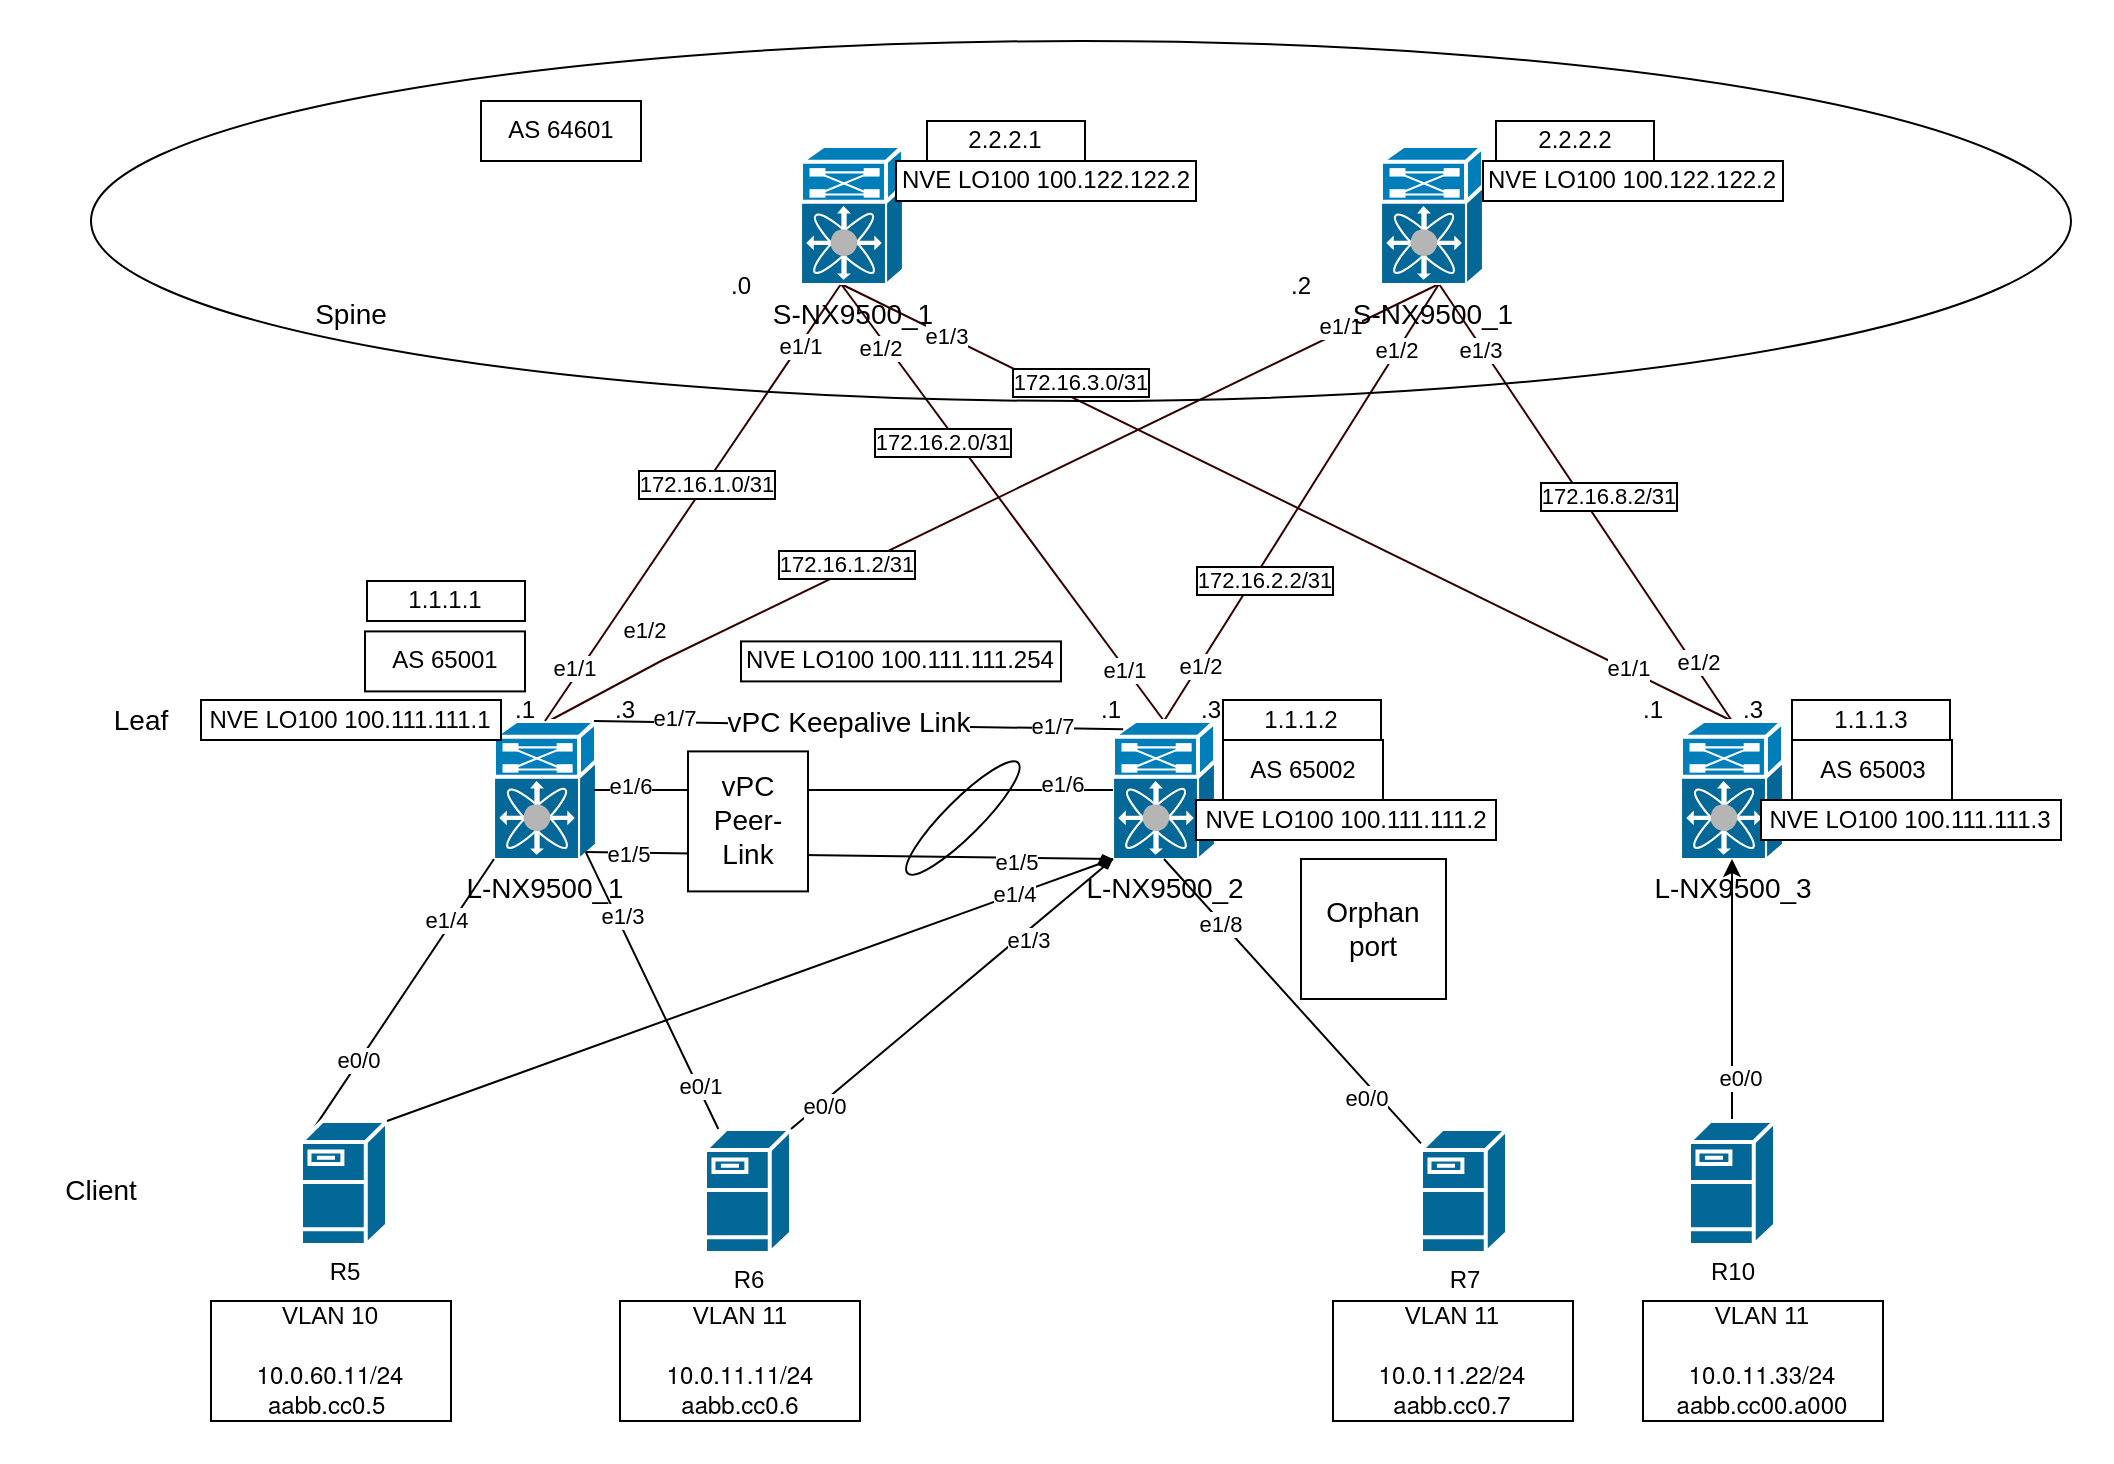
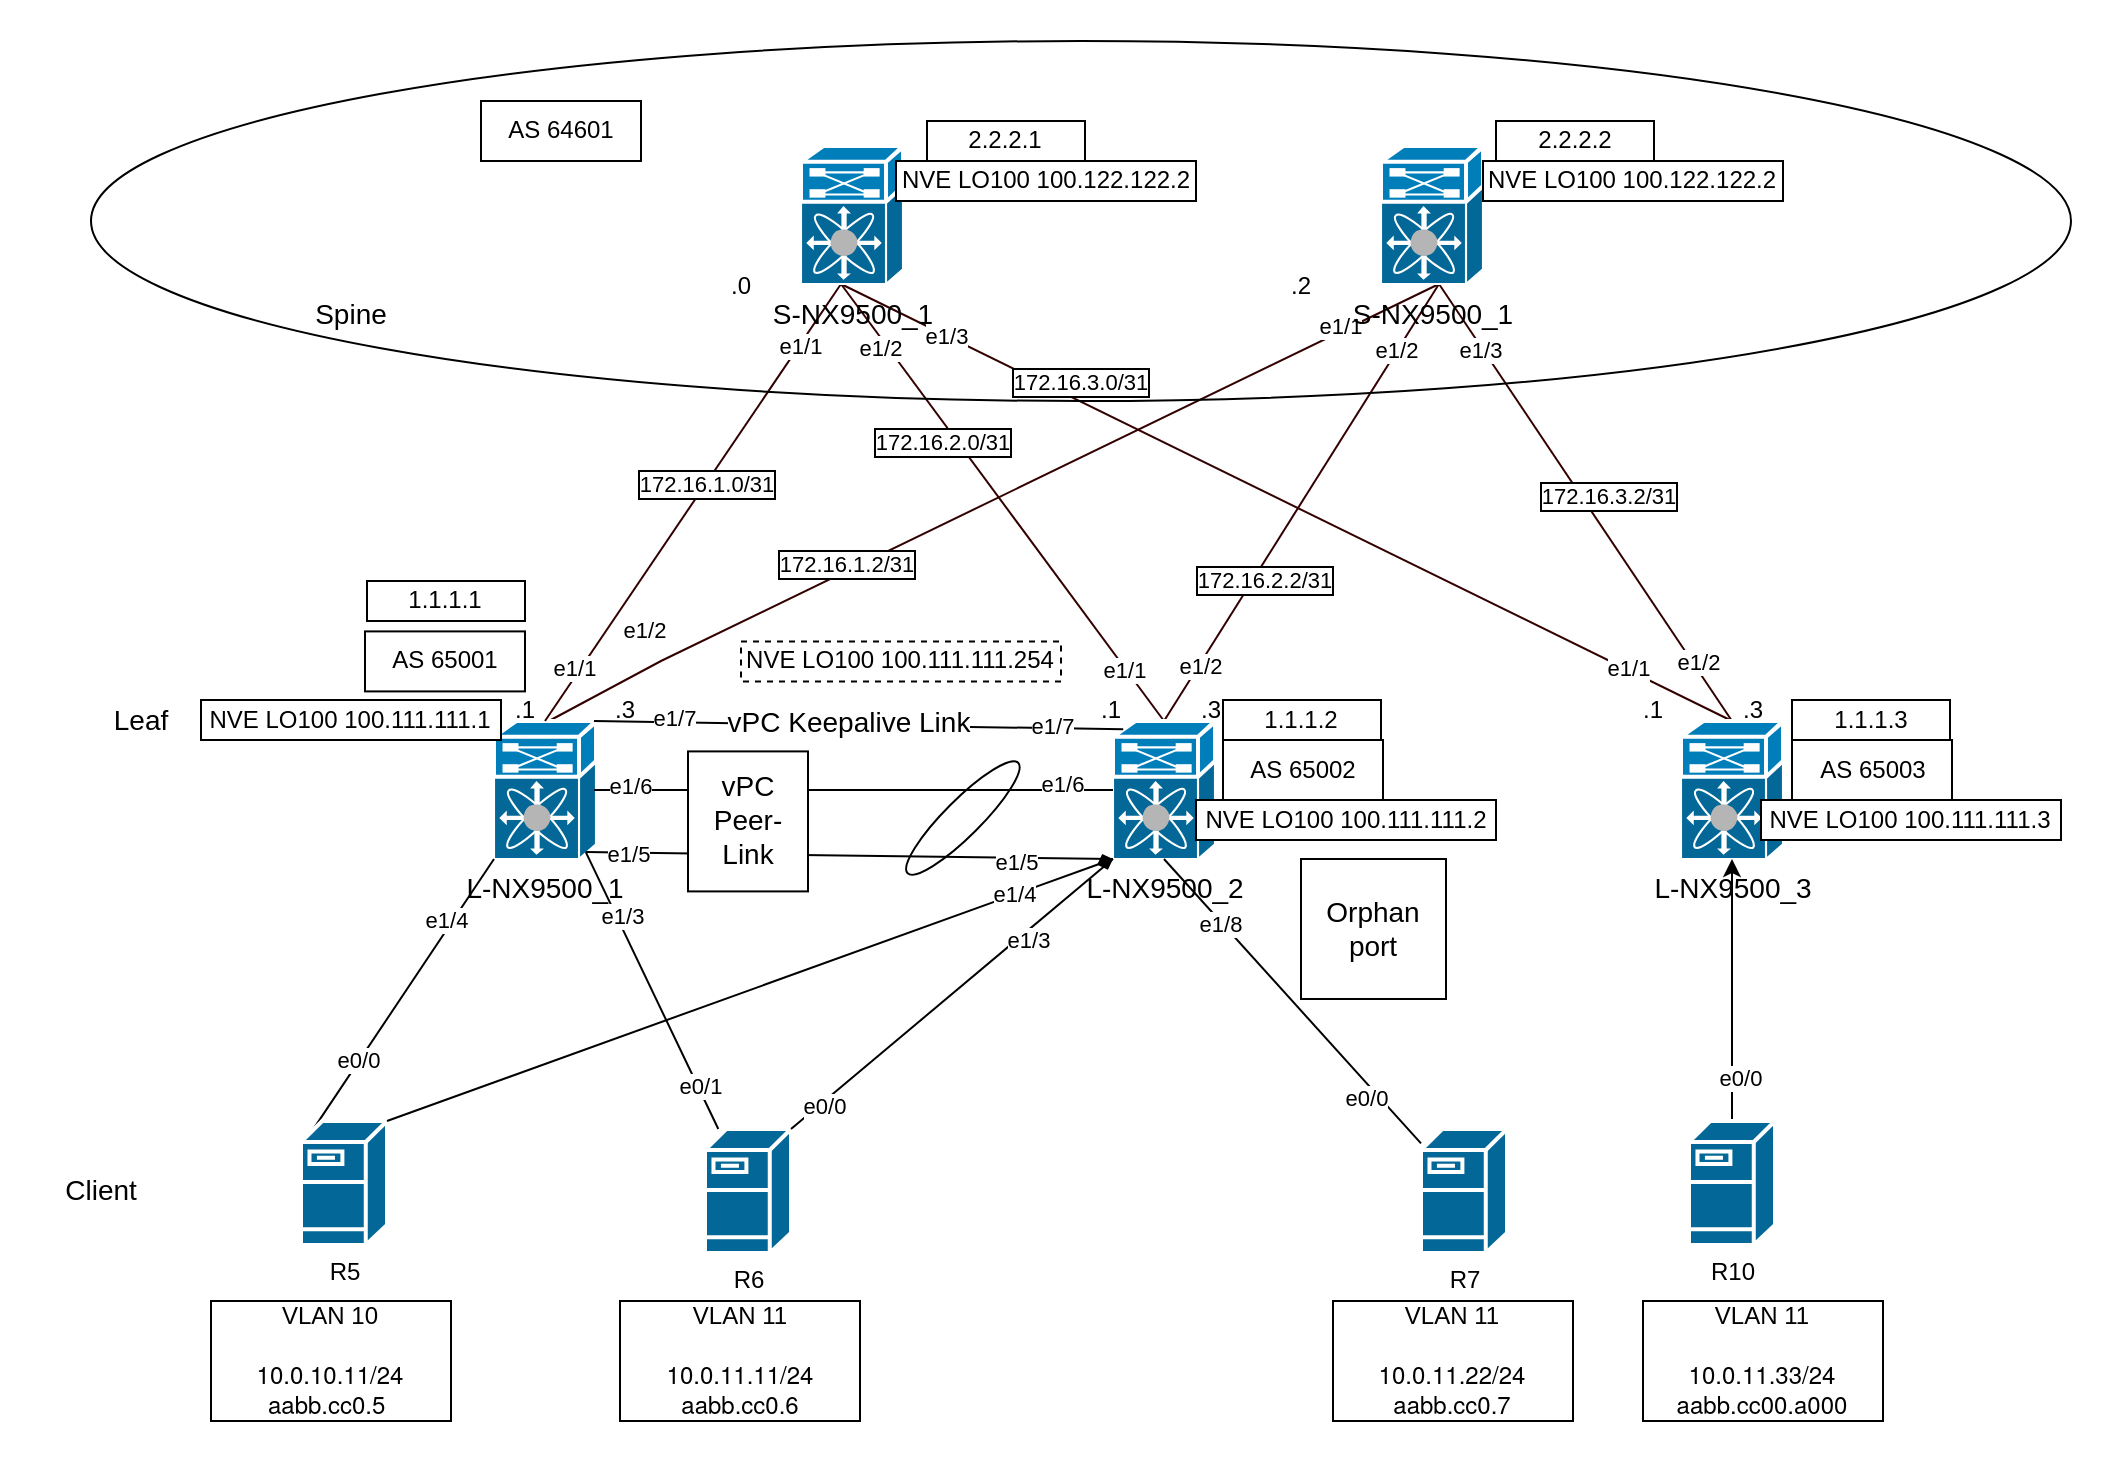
node "172.16.8.2/31": label "172.16.8.2/31" -> "172.16.3.2/31"
node "NVE LO100 100.111.111.254": style solid -> dashed
node "VLAN 1010.0.60.11/24aabb.cc0.5": label "VLAN 1010.0.60.11/24aabb.cc0.5" -> "VLAN 1010.0.10.11/24aabb.cc0.5"
